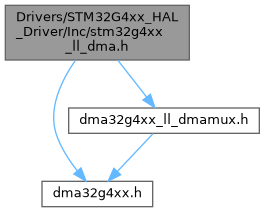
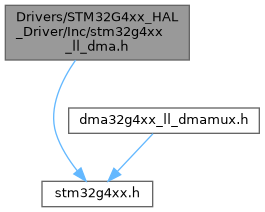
edge "Drivers/STM32G4xx_HAL _Driver/Inc/stm32g4xx _ll_dma.h" -> "dma32g4xx_ll_dmamux.h": removed
node "dma32g4xx.h": label "dma32g4xx.h" -> "stm32g4xx.h"
